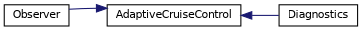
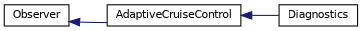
edge "Observer" -> "AdaptiveCruiseControl": reversed
